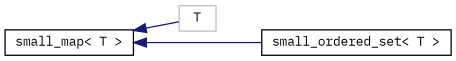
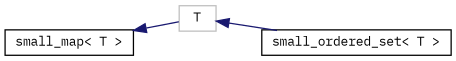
edge "small_ordered_set< T >" -> "small_map< T >": now "small_ordered_set< T >" -> "T"
